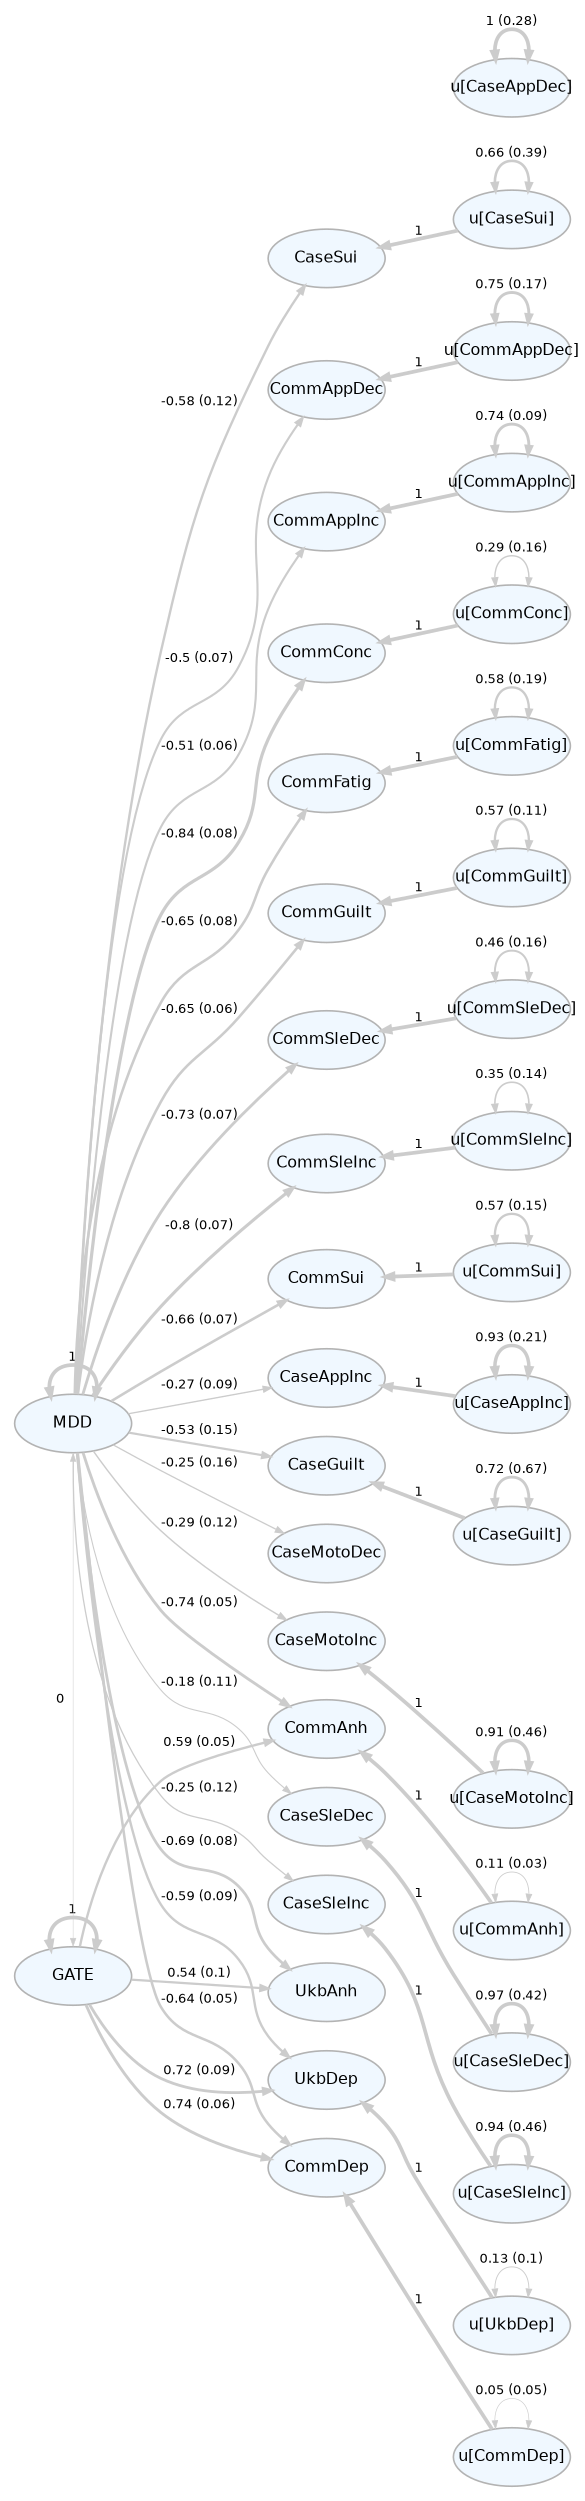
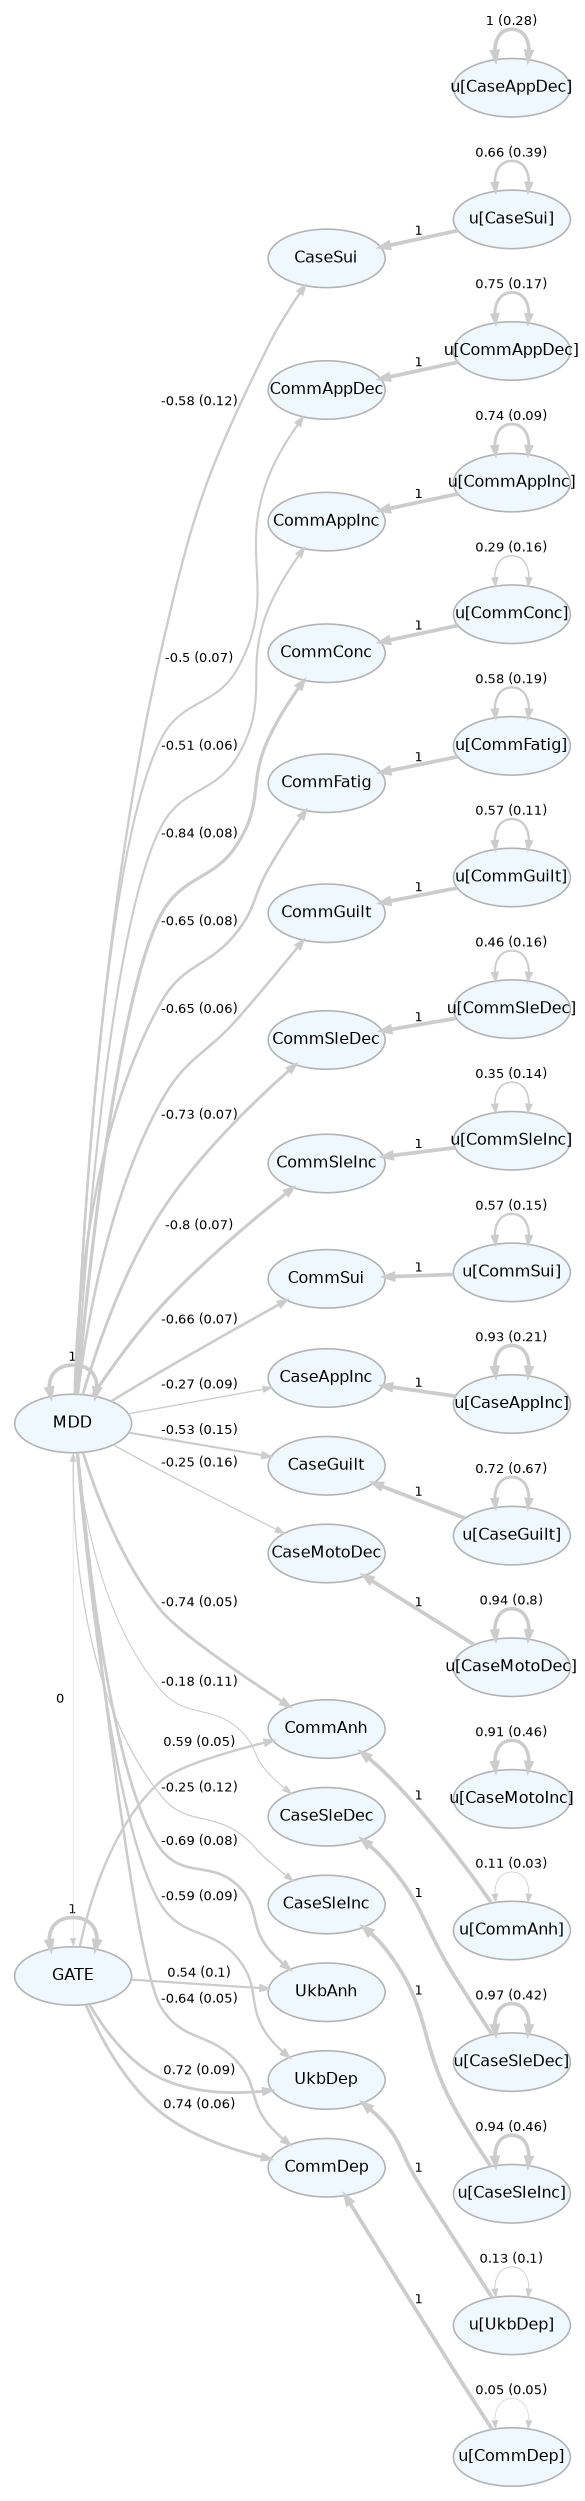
node "CaseMotoInc": removed
node "u[CaseMotoDec]": added
